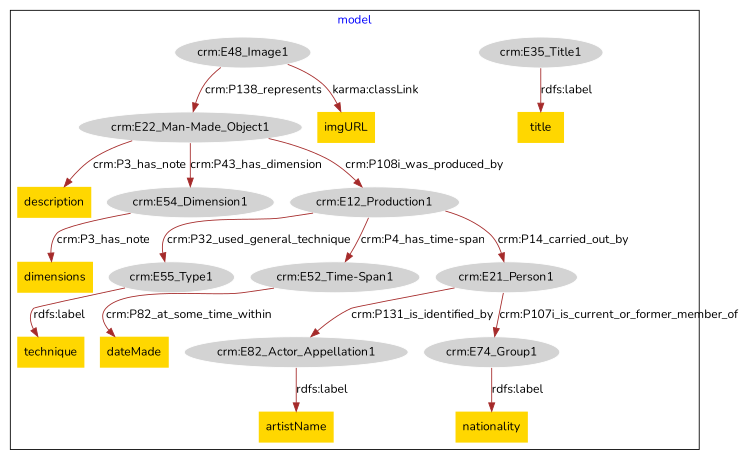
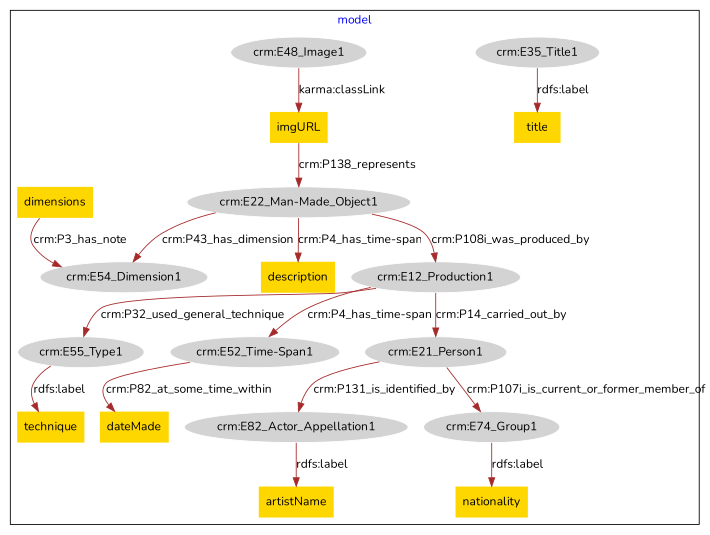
edge "crm:E48_Image1" -> "crm:E22_Man-Made_Object1": now "imgURL" -> "crm:E22_Man-Made_Object1"
edge "crm:E22_Man-Made_Object1" -> "description": label "crm:P3_has_note" -> "crm:P4_has_time-span"
edge "crm:E54_Dimension1" -> "dimensions": reversed
